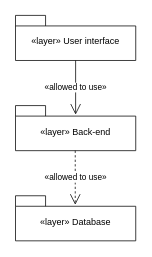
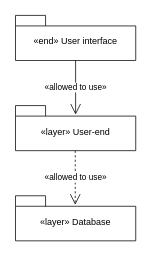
node "«layer» User interface": label "«layer» User interface" -> "«end» User interface"
node "«layer» Back-end": label "«layer» Back-end" -> "«layer» User-end"
